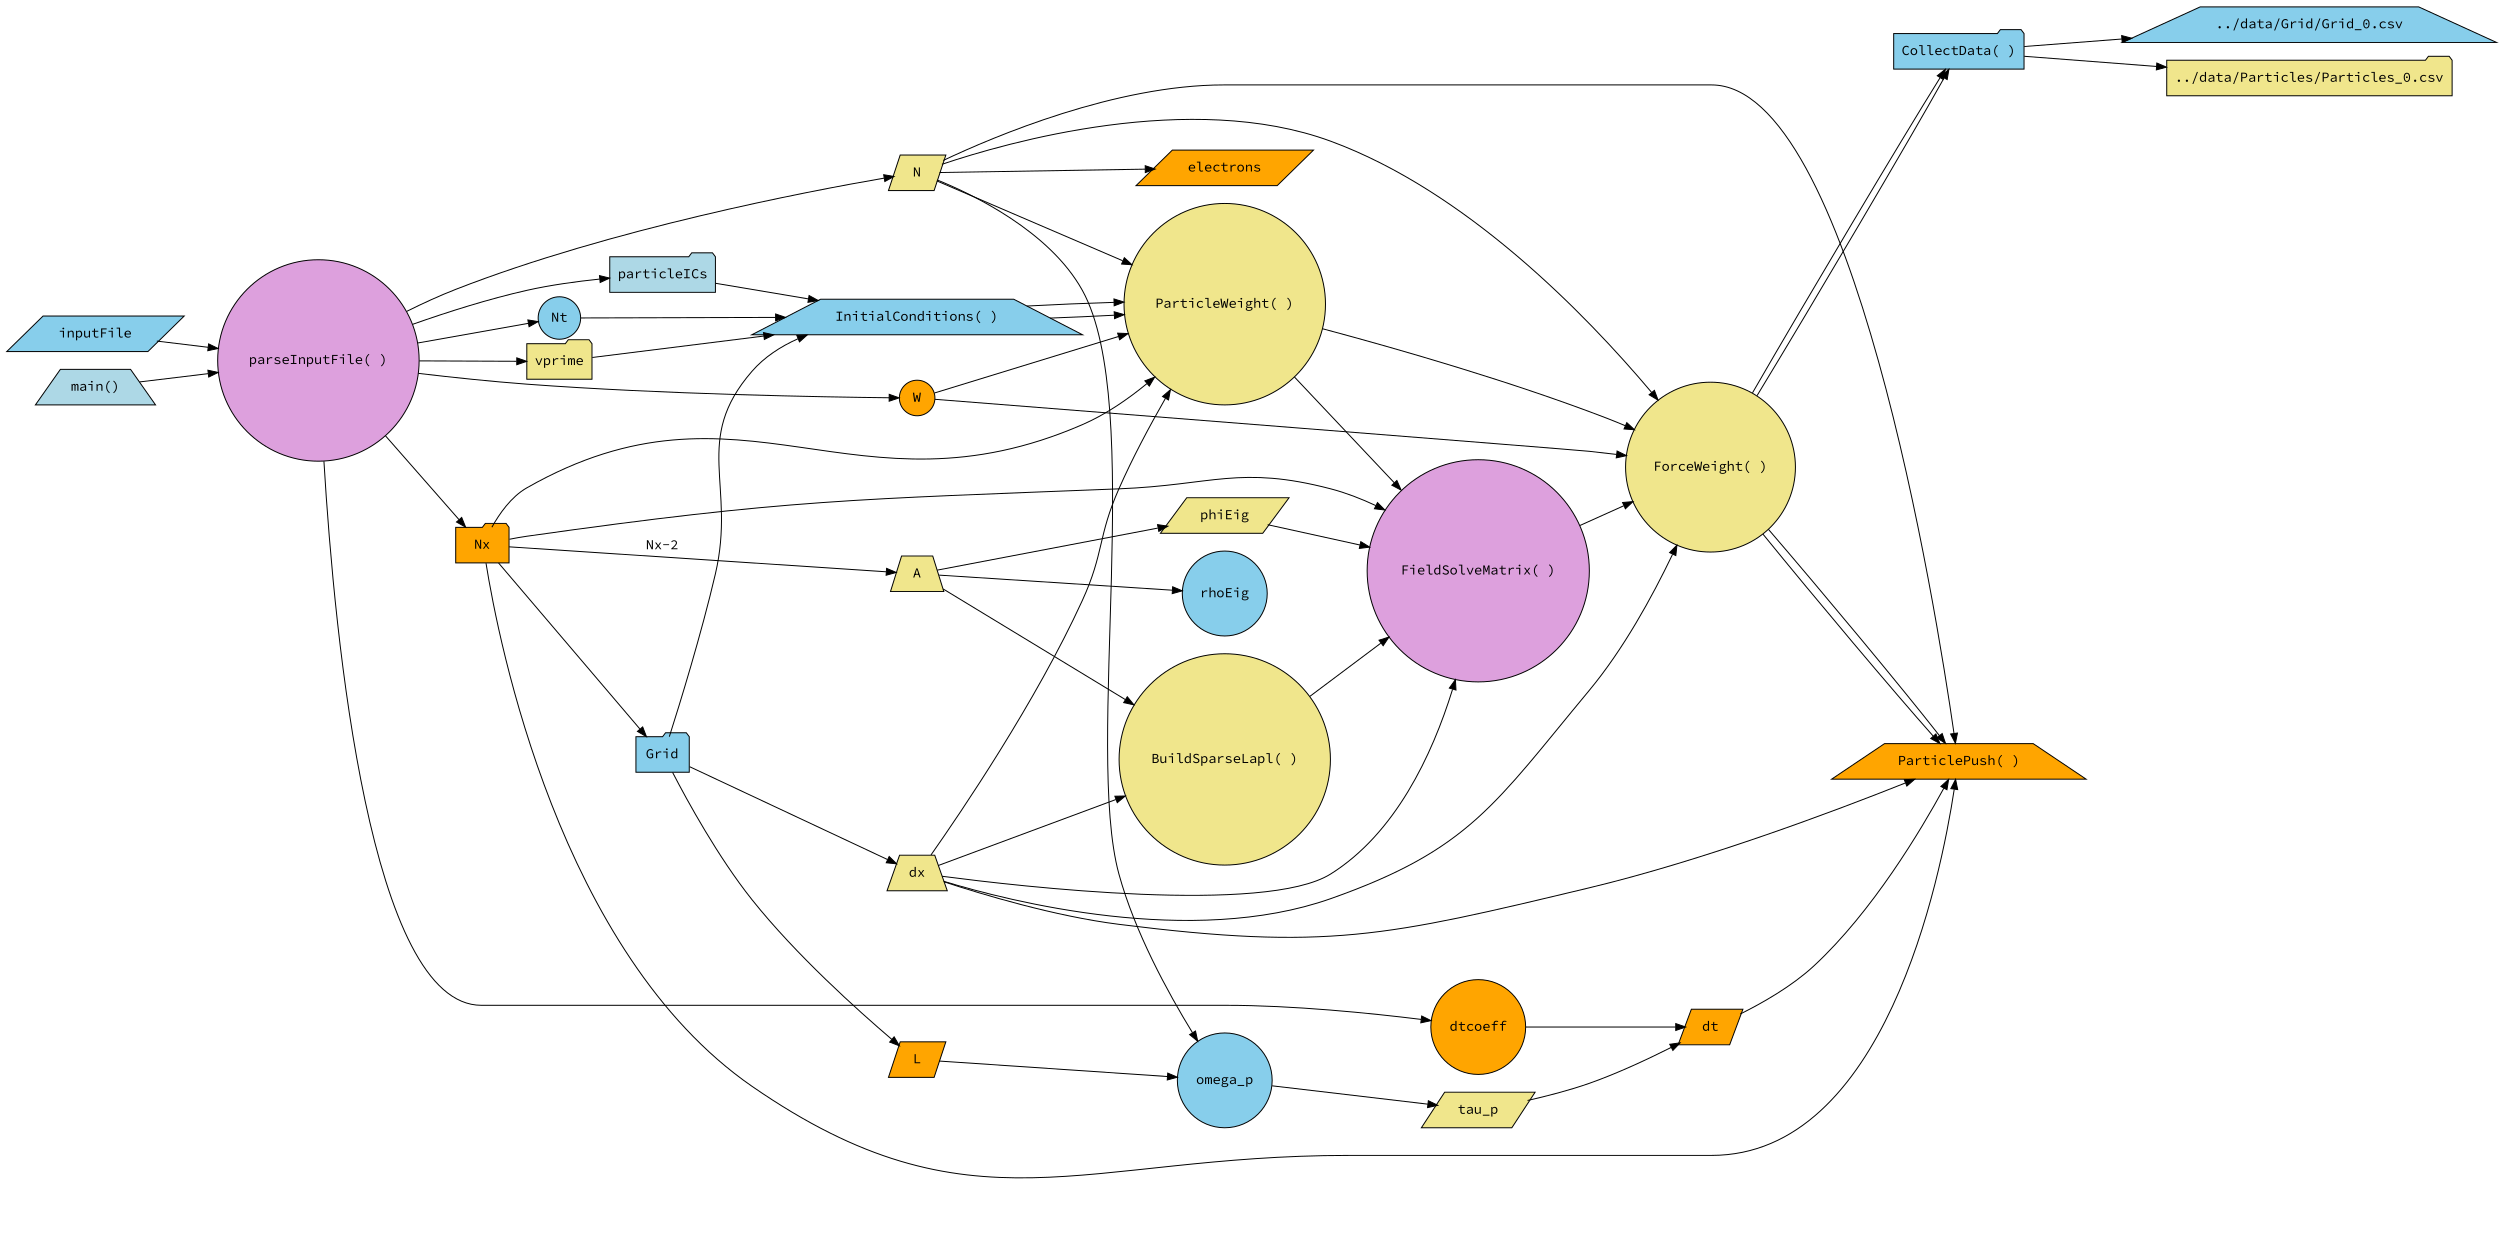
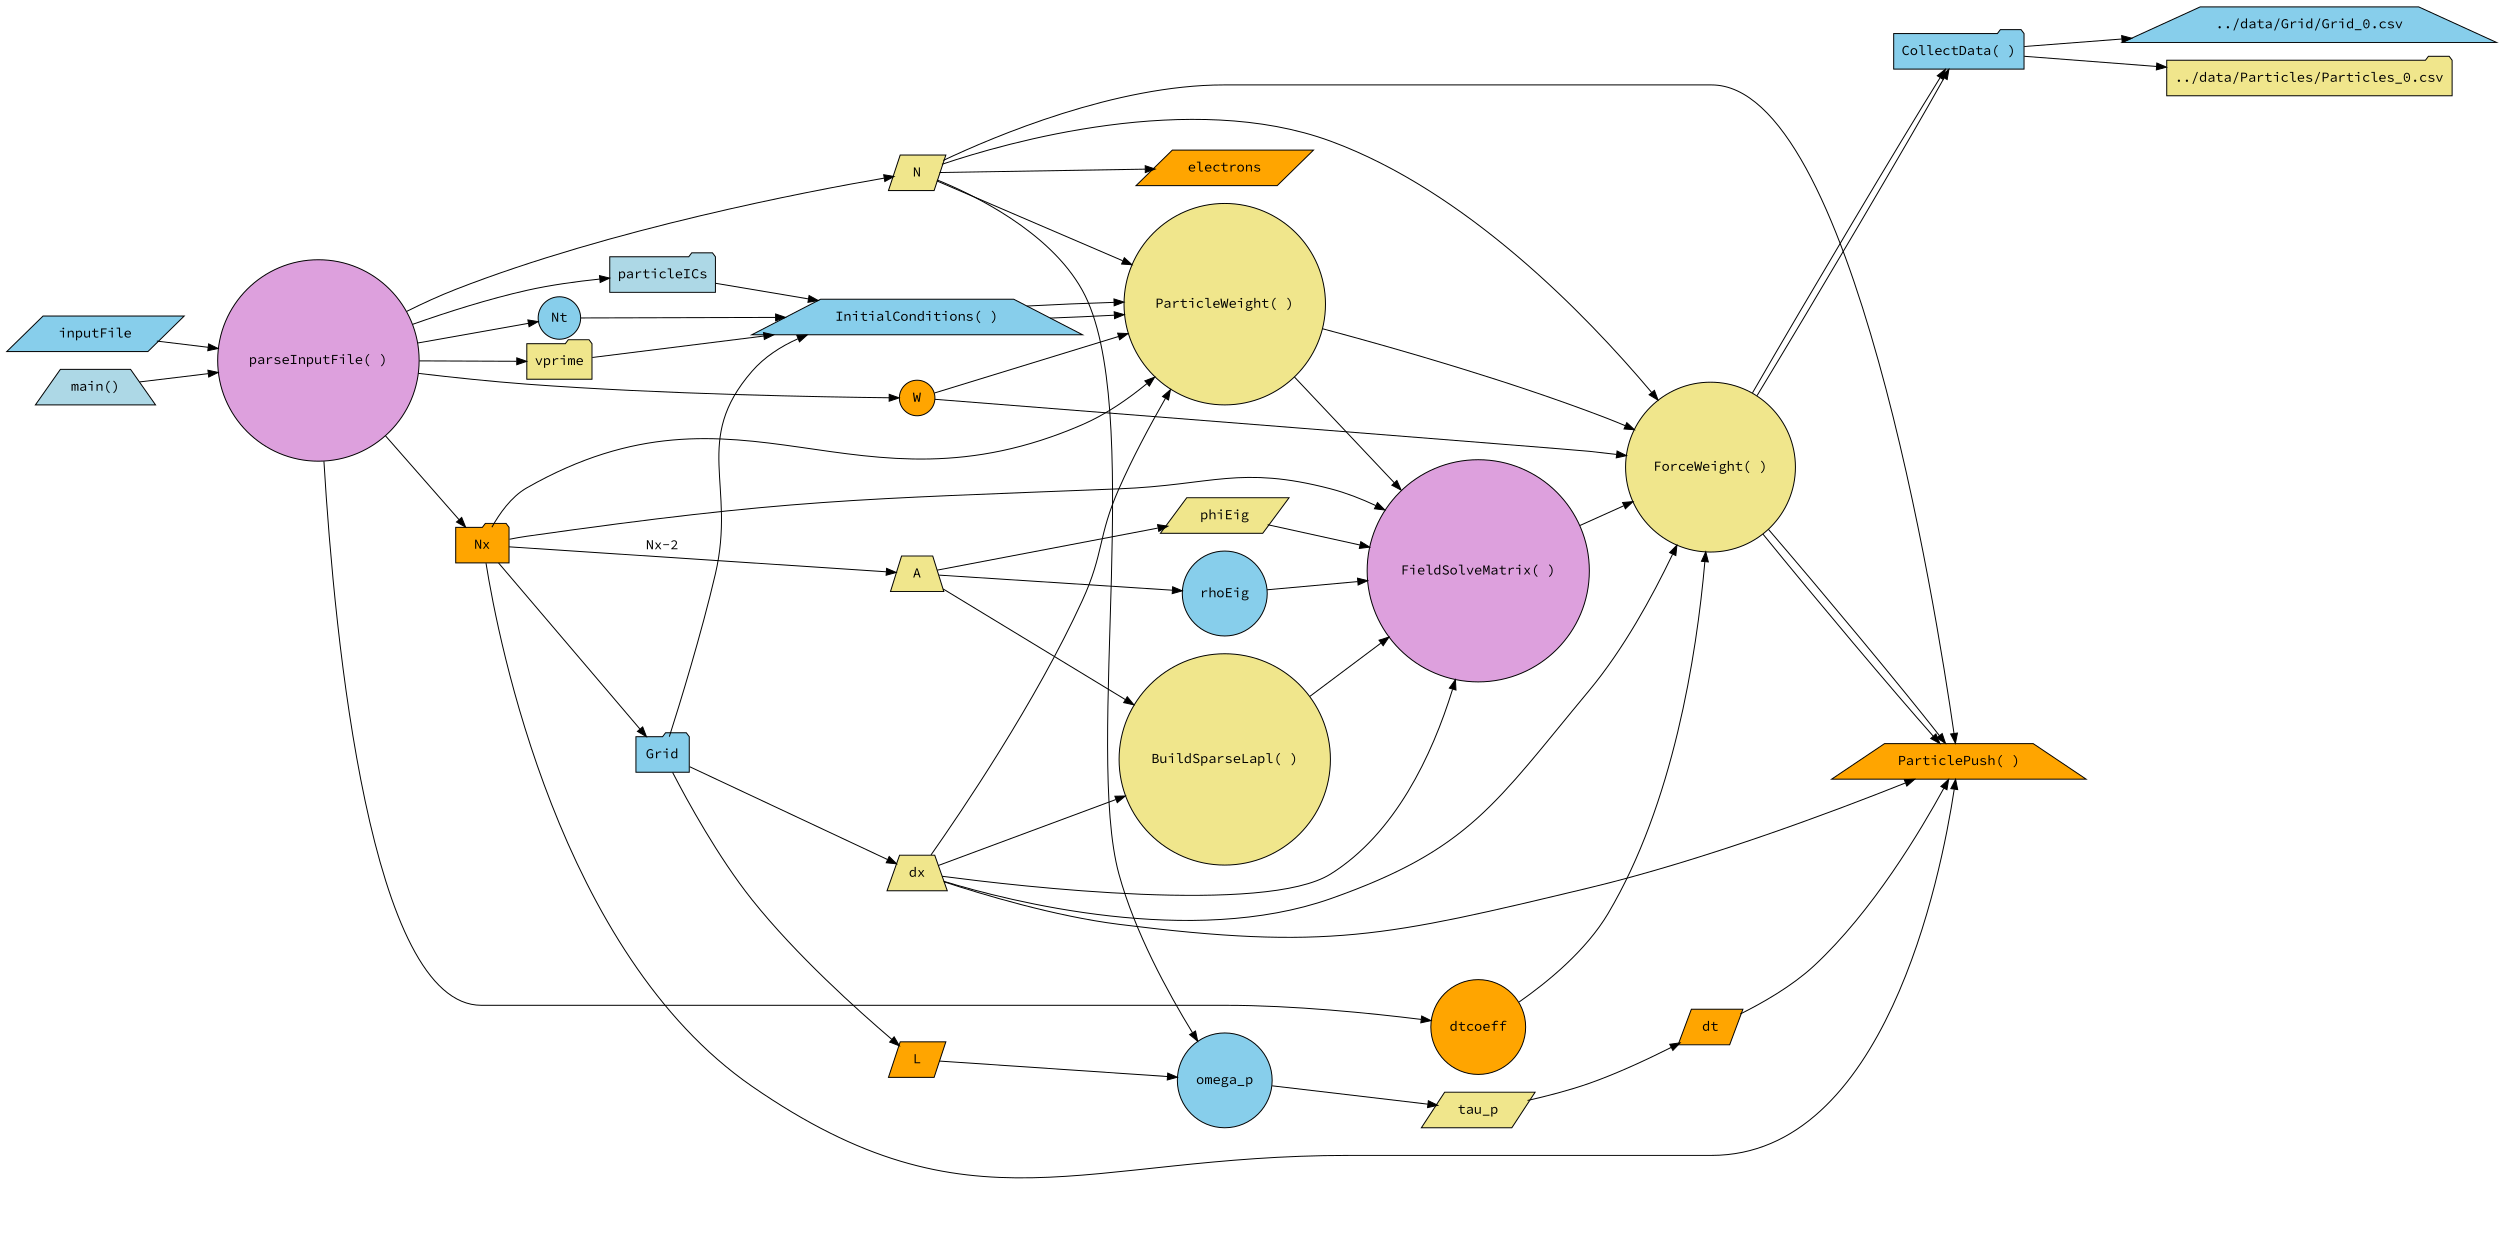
edge "rhoEig" -> "FieldSolveMatrix( )": added
edge "dtcoeff" -> "dt": now "dtcoeff" -> "ForceWeight( )"
